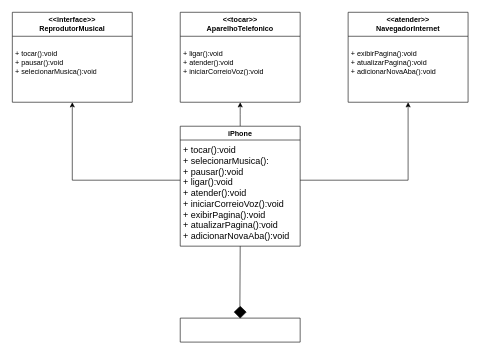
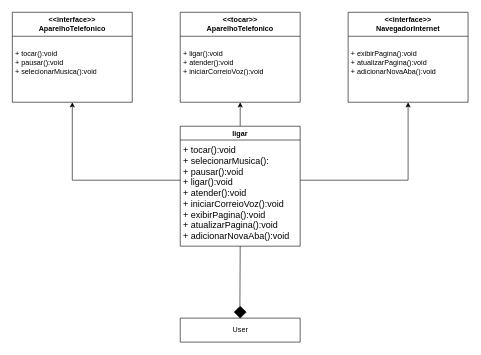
node "<<interface>> ReprodutorMusical": label "<<interface>> ReprodutorMusical" -> "<<interface>> AparelhoTelefonico"
node "<<atender>> NavegadorInternet": label "<<atender>> NavegadorInternet" -> "<<interface>> NavegadorInternet"
node "iPhone": label "iPhone" -> "ligar"
node "User": added
